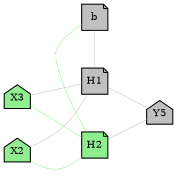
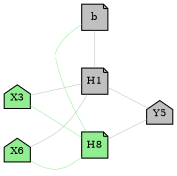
node "H2": label "H2" -> "H8"
node "X2": label "X2" -> "X6"
